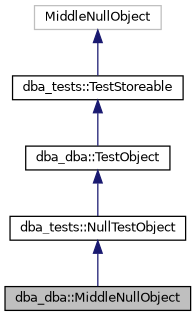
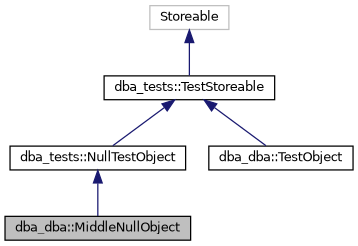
node "MiddleNullObject": label "MiddleNullObject" -> "Storeable"
edge "dba_tests::NullTestObject" -> "dba_dba::TestObject": now "dba_tests::NullTestObject" -> "dba_tests::TestStoreable"
